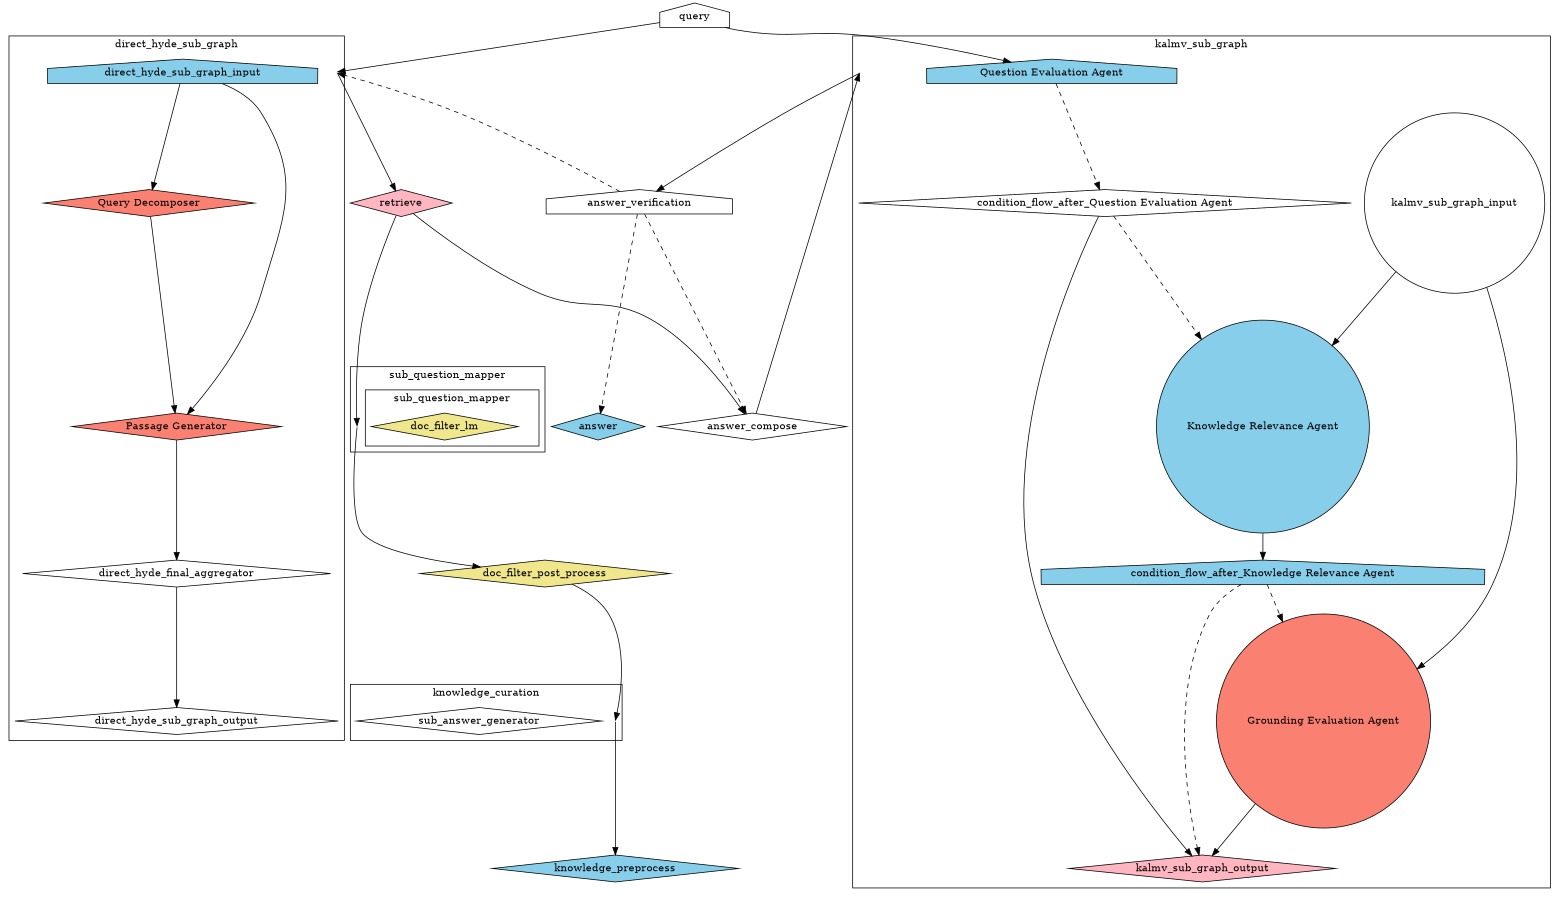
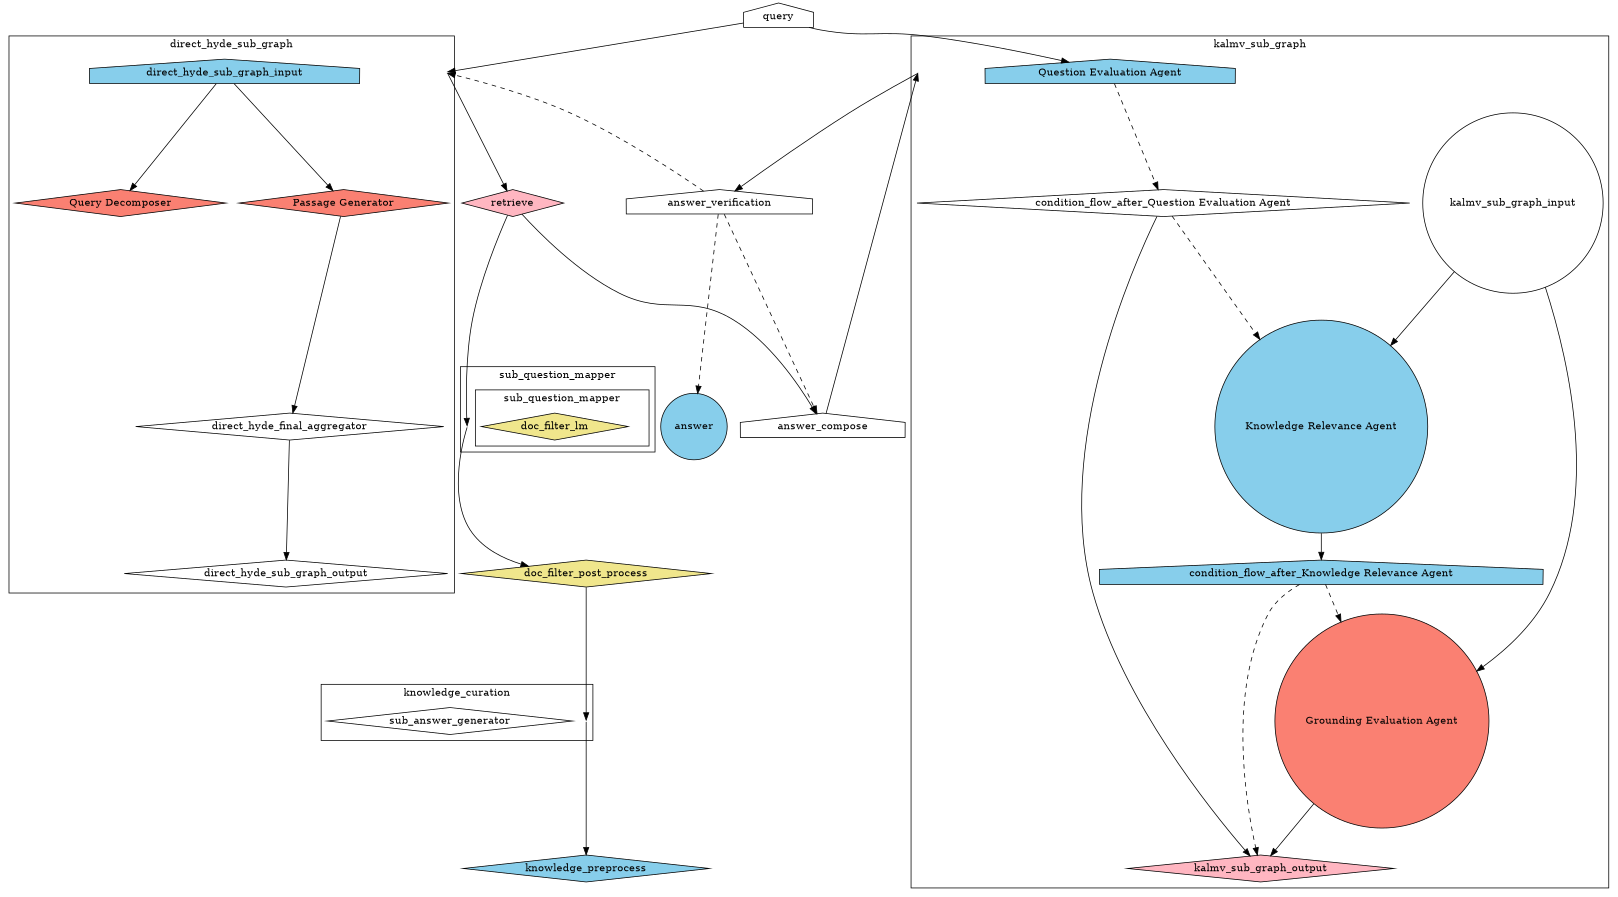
edge "Query Decomposer" -> "Passage Generator": removed
node "answer": shape diamond -> circle
node "answer_compose": shape diamond -> house
